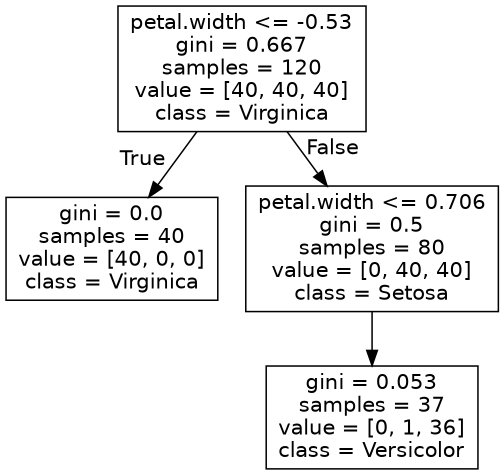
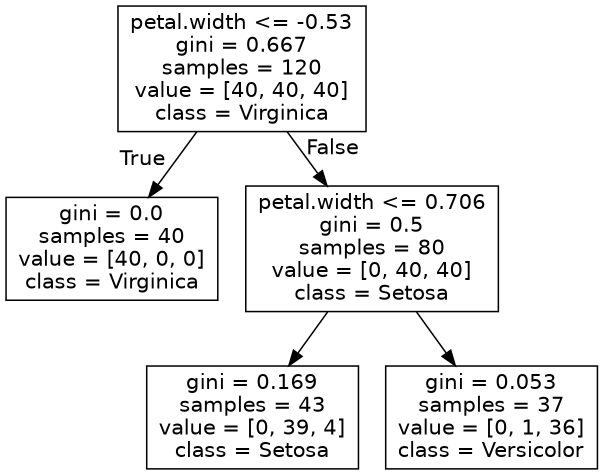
node "gini = 0.169 samples = 43 value = [0, 39, 4] class = Setosa": added
